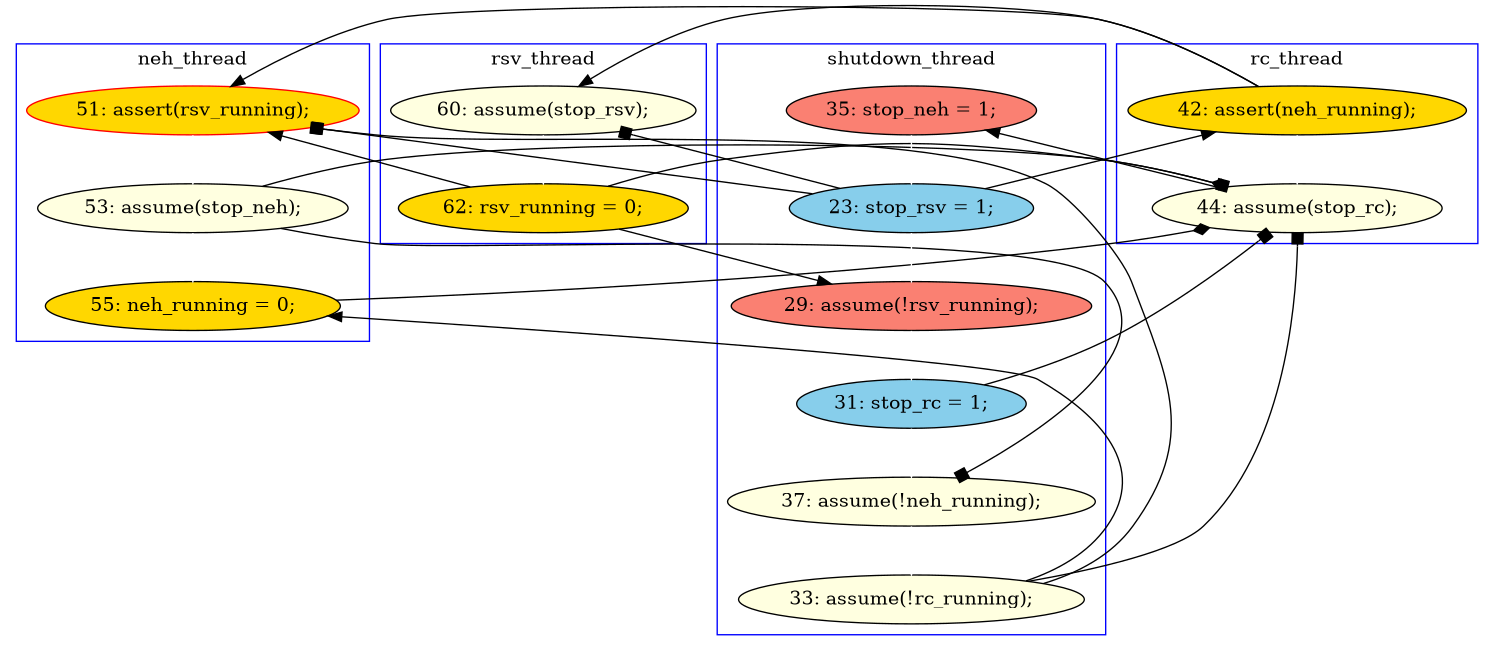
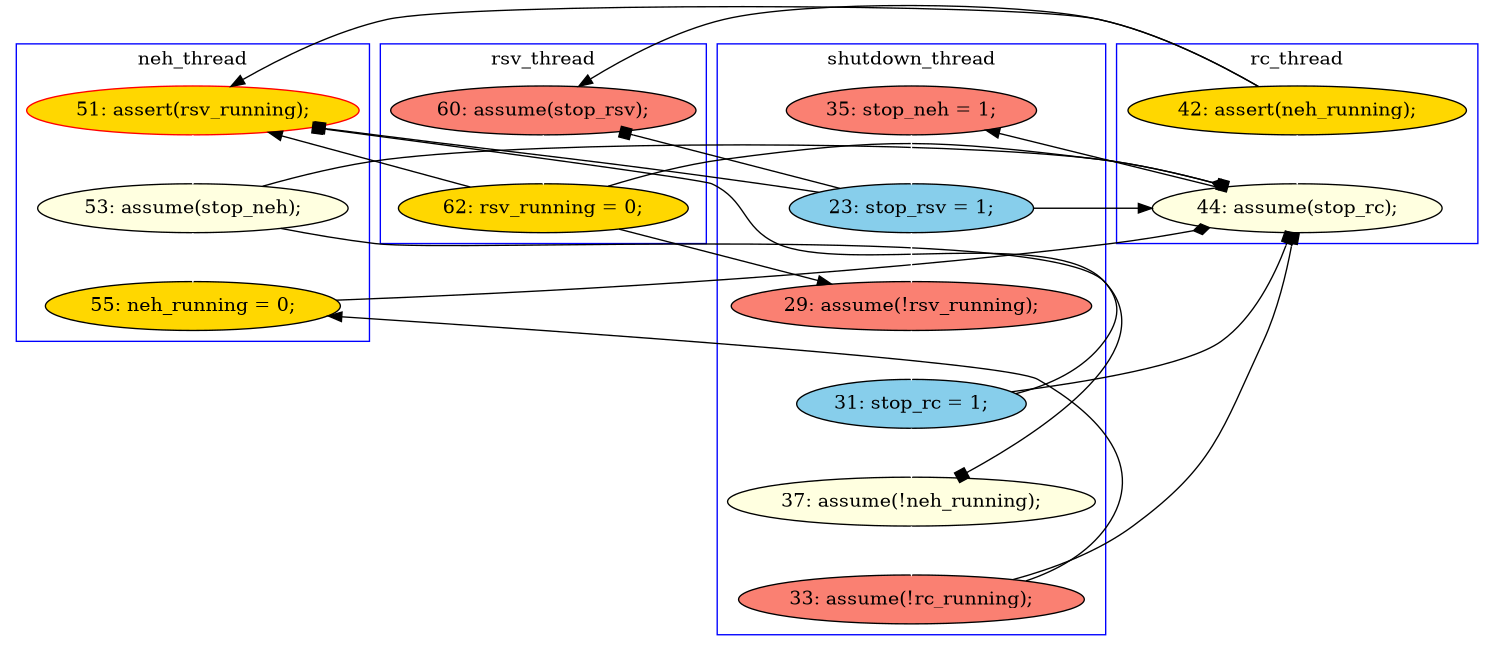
node "60: assume(stop_rsv);": fillcolor lightyellow -> salmon
edge "33: assume(!rc_running);" -> "51: assert(rsv_running);": now "31: stop_rc = 1;" -> "51: assert(rsv_running);"
edge "23: stop_rsv = 1;" -> "42: assert(neh_running);": now "23: stop_rsv = 1;" -> "44: assume(stop_rc);"
node "33: assume(!rc_running);": fillcolor lightyellow -> salmon
